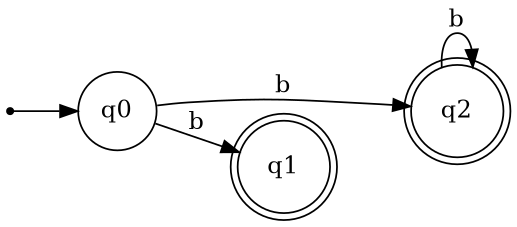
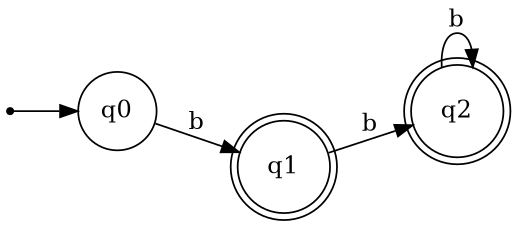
edge "q0" -> "q2": now "q1" -> "q2"
